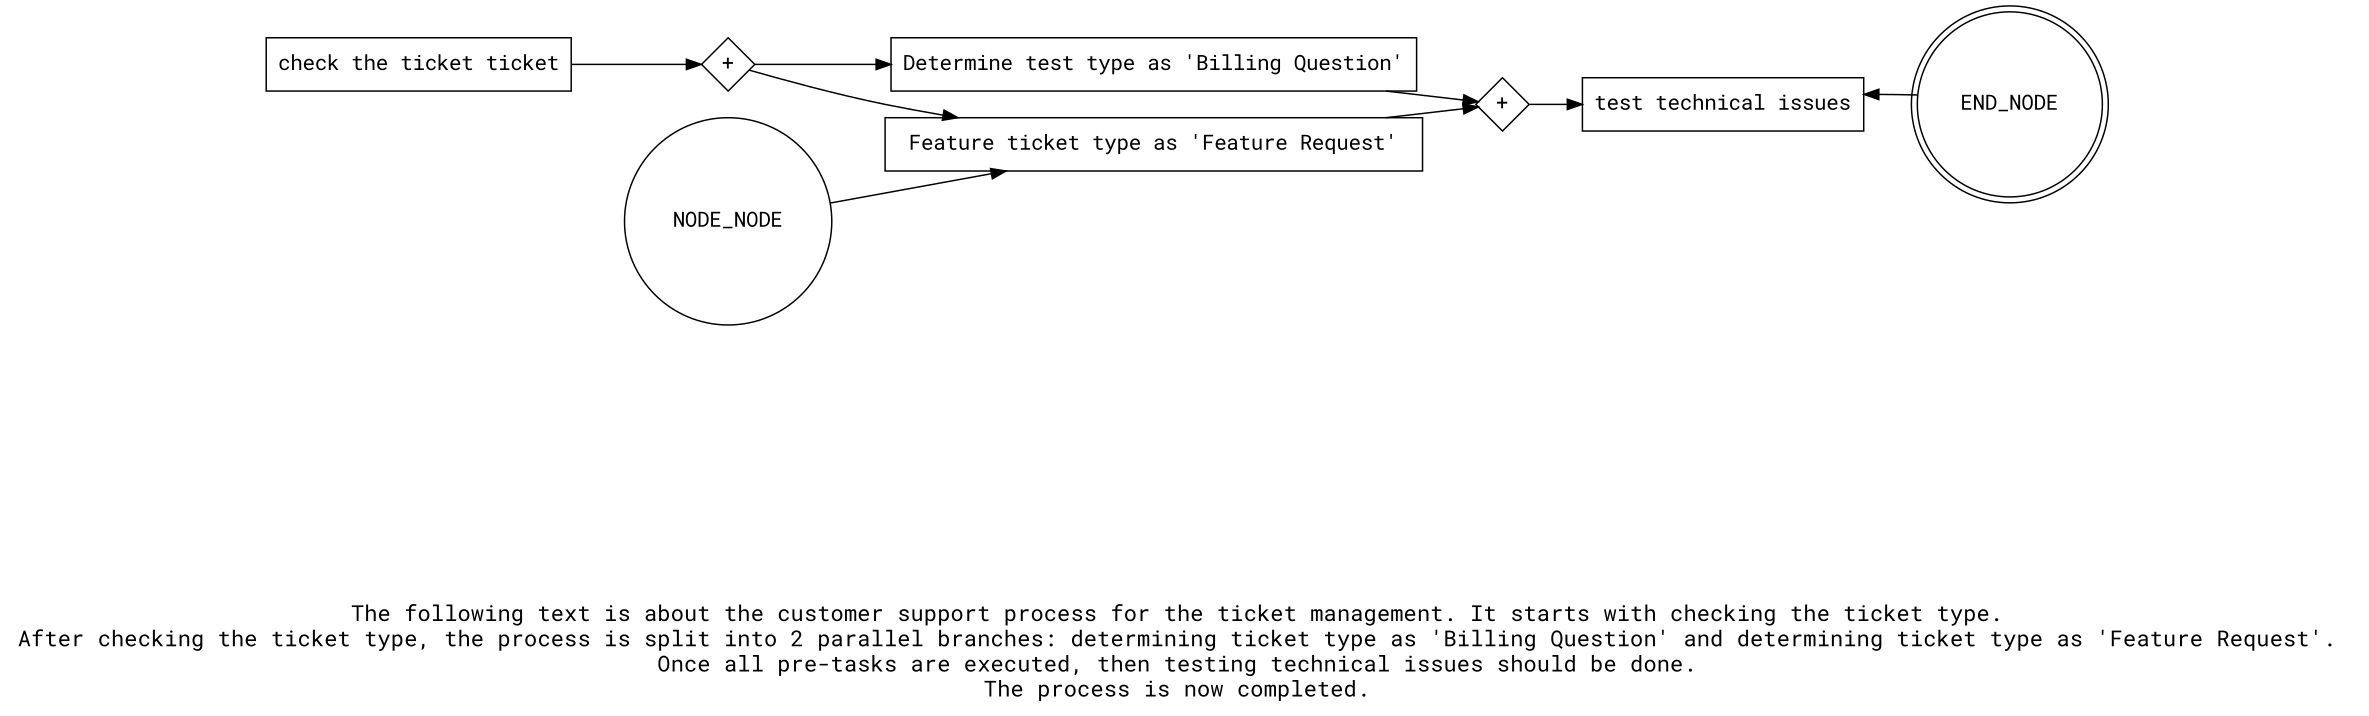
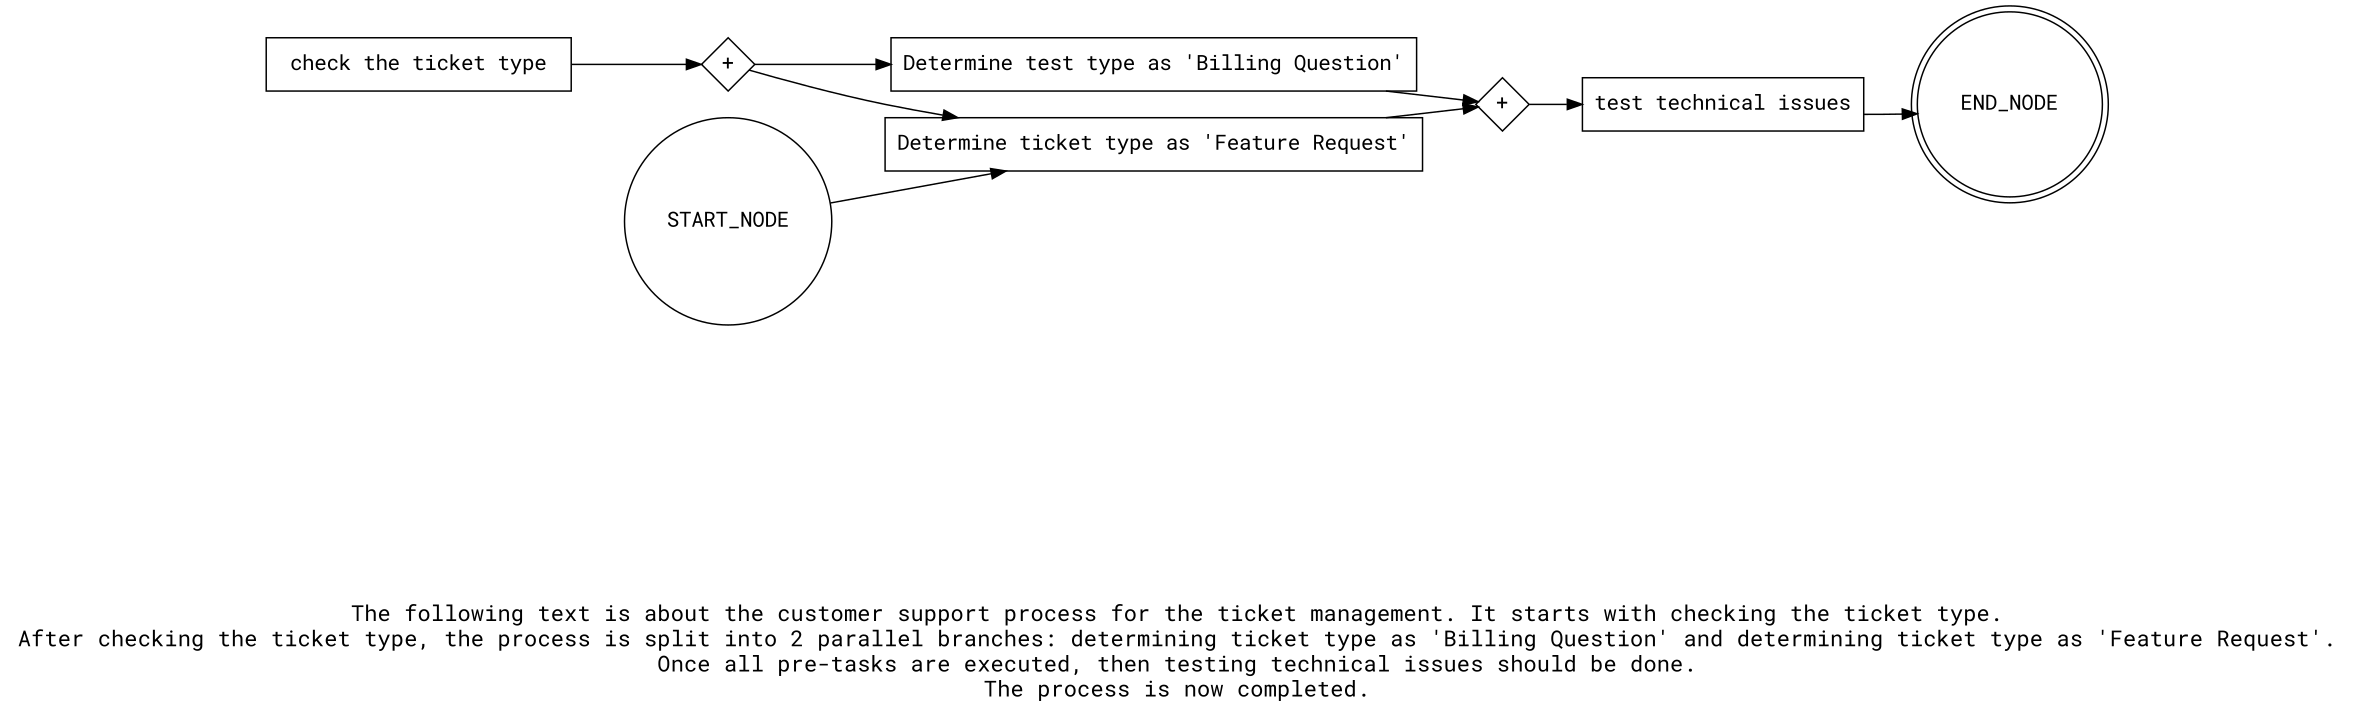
node "check the ticket ticket": label "check the ticket ticket" -> "check the ticket type"
edge "END_NODE" -> "test technical issues": reversed
node "Feature ticket type as 'Feature Request'": label "Feature ticket type as 'Feature Request'" -> "Determine ticket type as 'Feature Request'"
node "NODE_NODE": label "NODE_NODE" -> "START_NODE"
